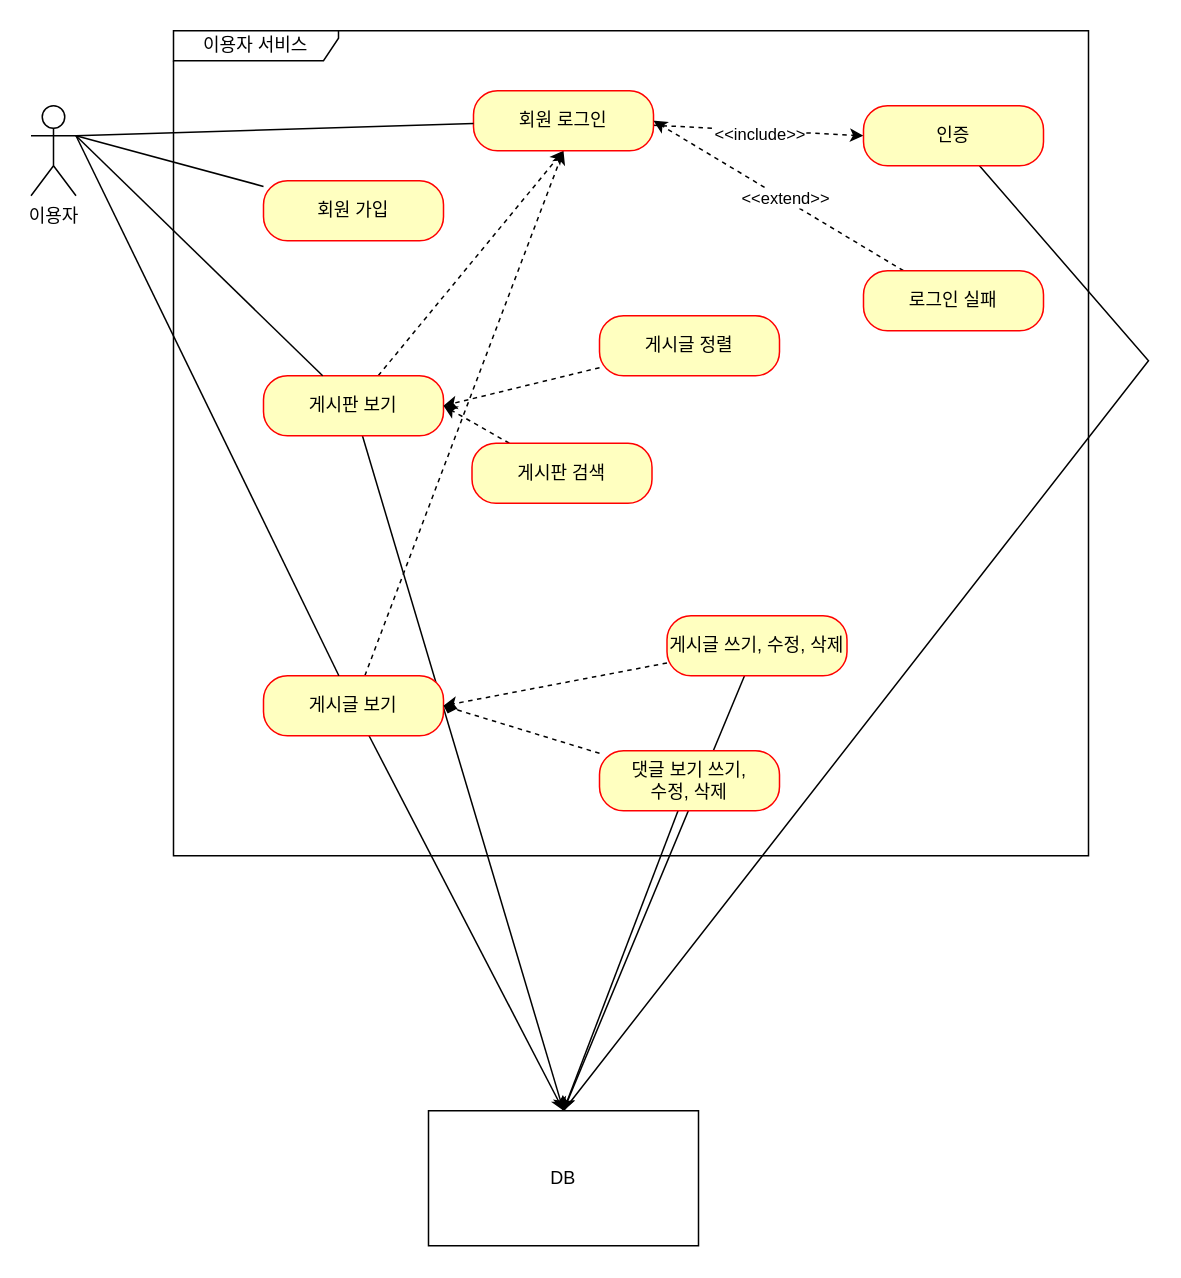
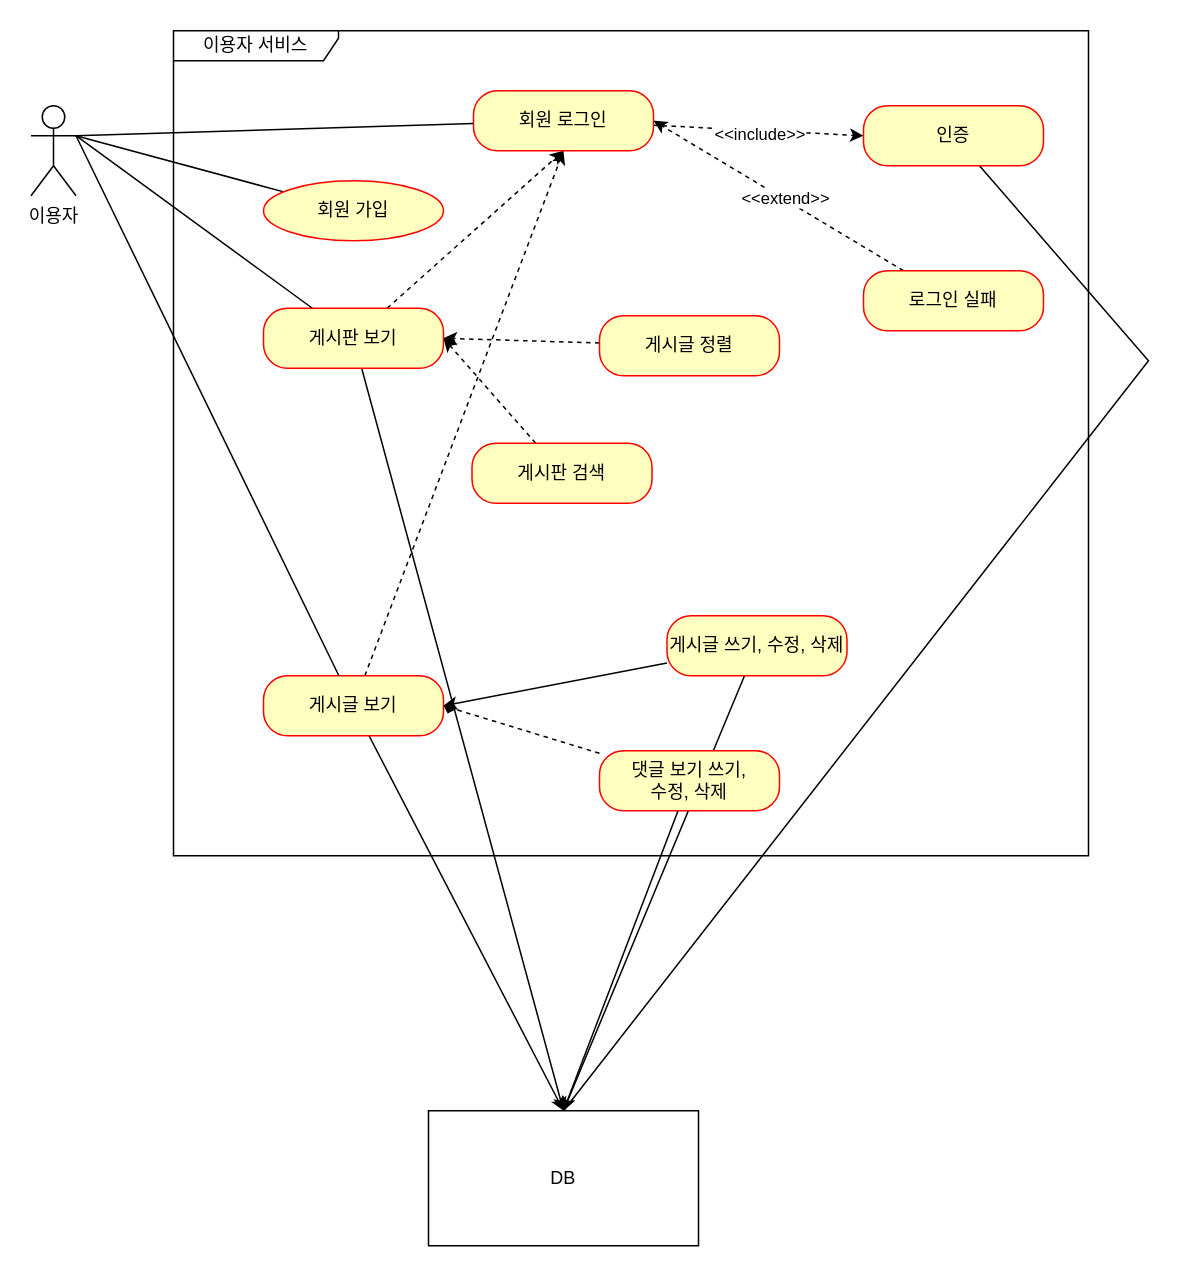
node "회원 가입": shape rounded rectangle -> ellipse
node "게시판 보기": moved (353, 406) -> (353, 338)
edge "게시글 쓰기, 수정, 삭제" -> "게시글 보기": style dashed -> solid
